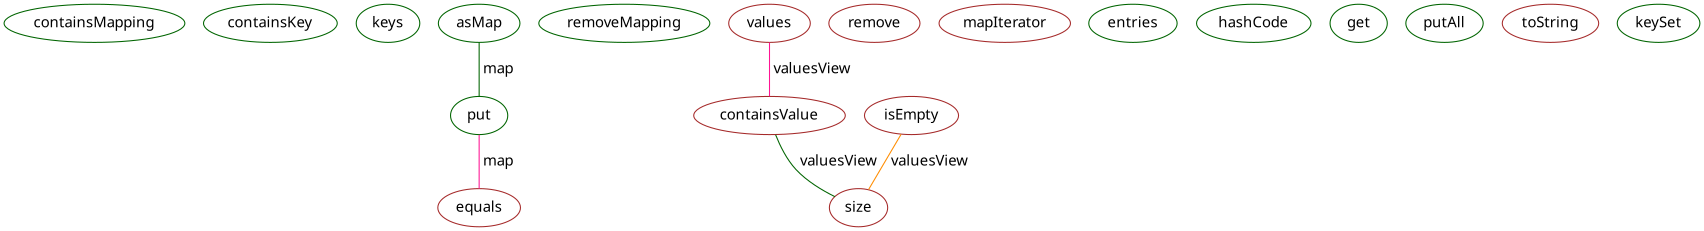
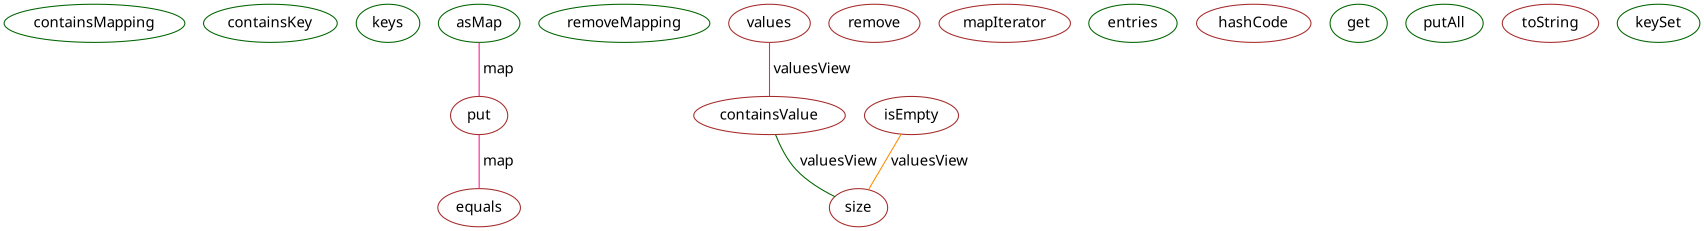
node "hashCode": color darkgreen -> brown
edge "asMap" -- "put": color darkgreen -> deeppink
node "put": color darkgreen -> brown
